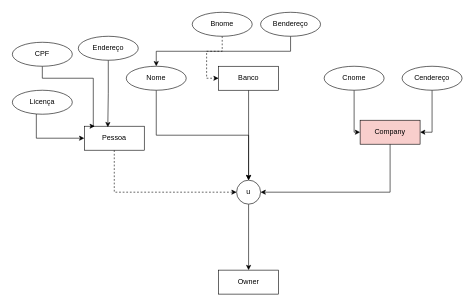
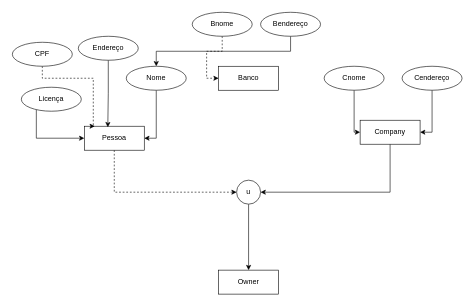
edge "CPF" -> "Pessoa": style solid -> dashed
node "Licença": moved (42, 102) -> (51, 99)
edge "Banco" -> "u": removed
node "Company": fillcolor #f8cecc -> #ffffff
edge "Nome" -> "u": now "Nome" -> "Pessoa"
